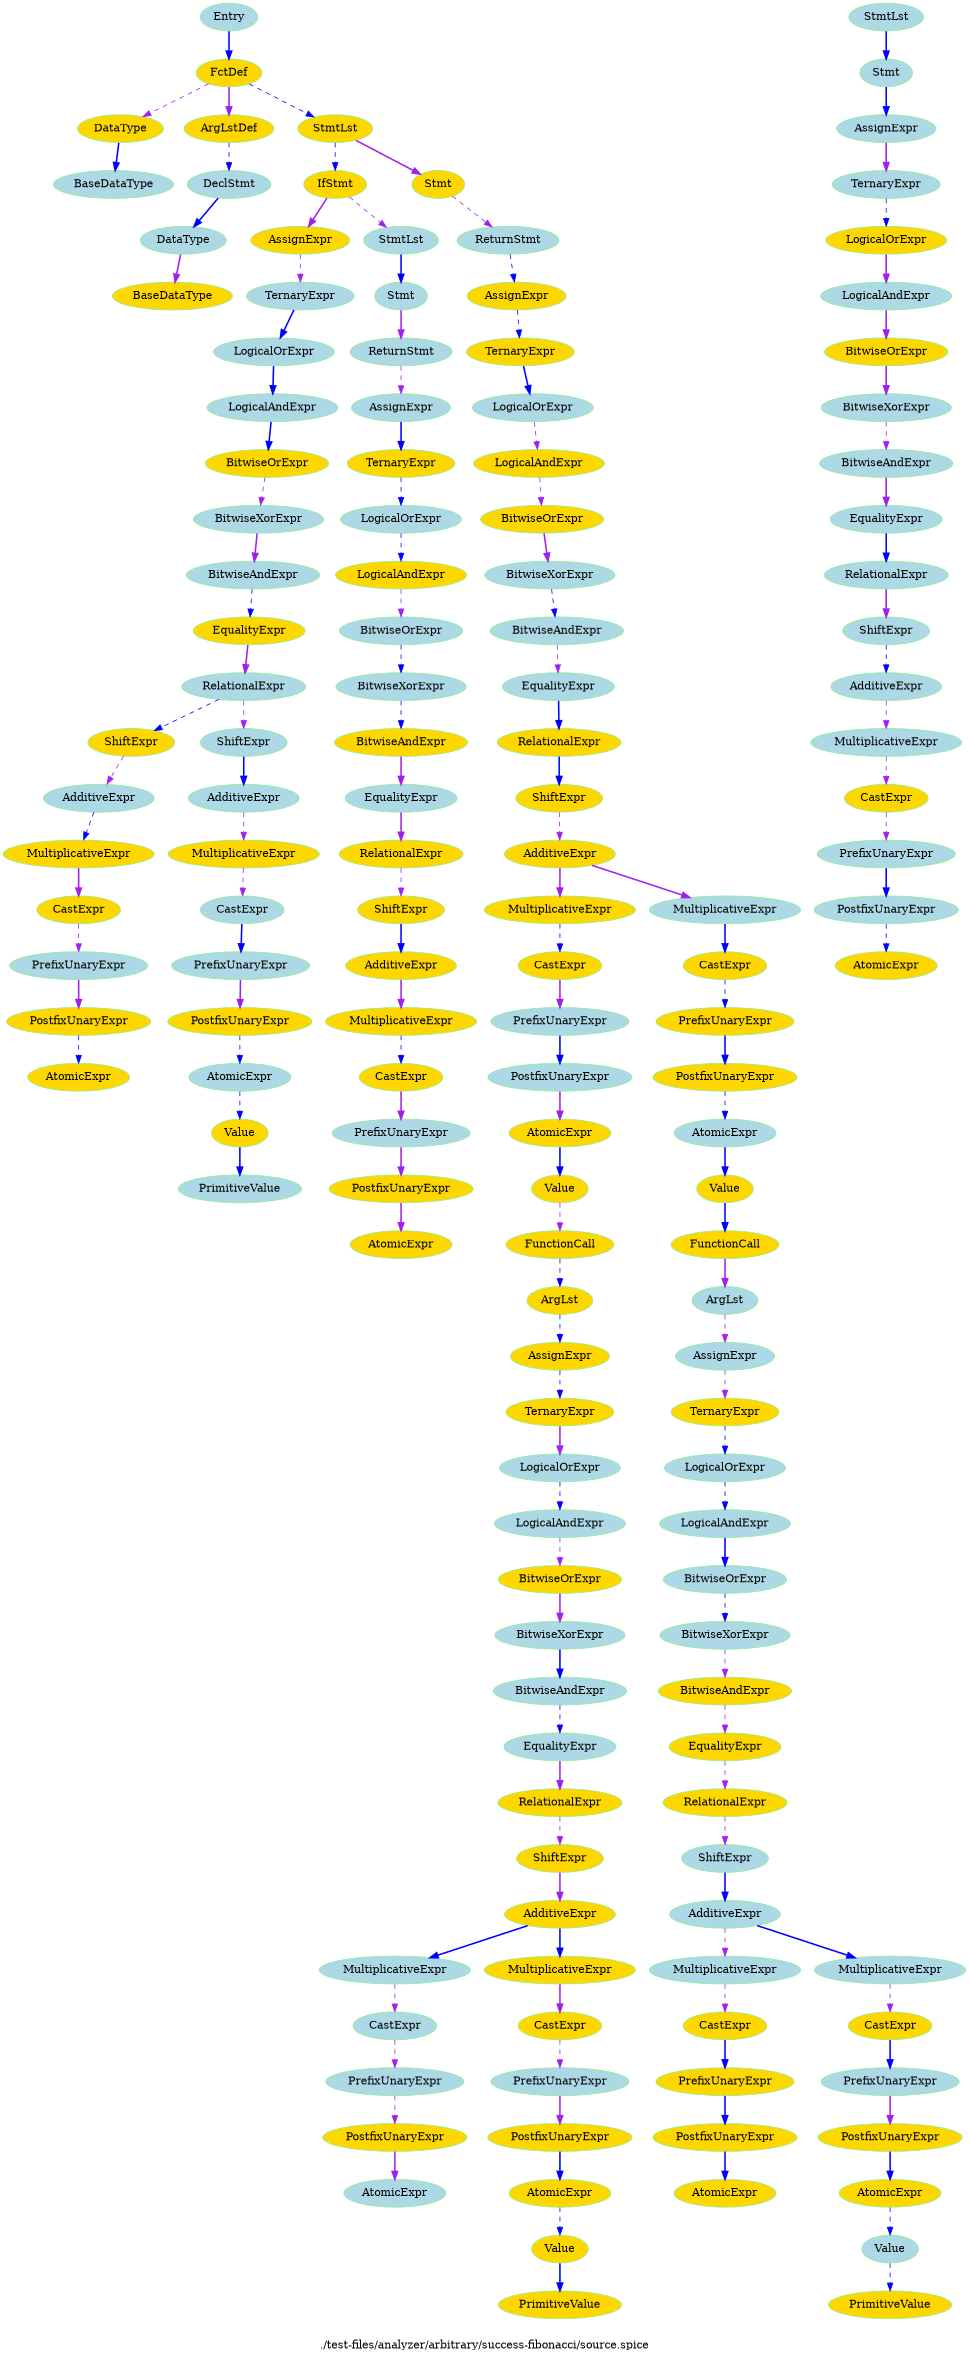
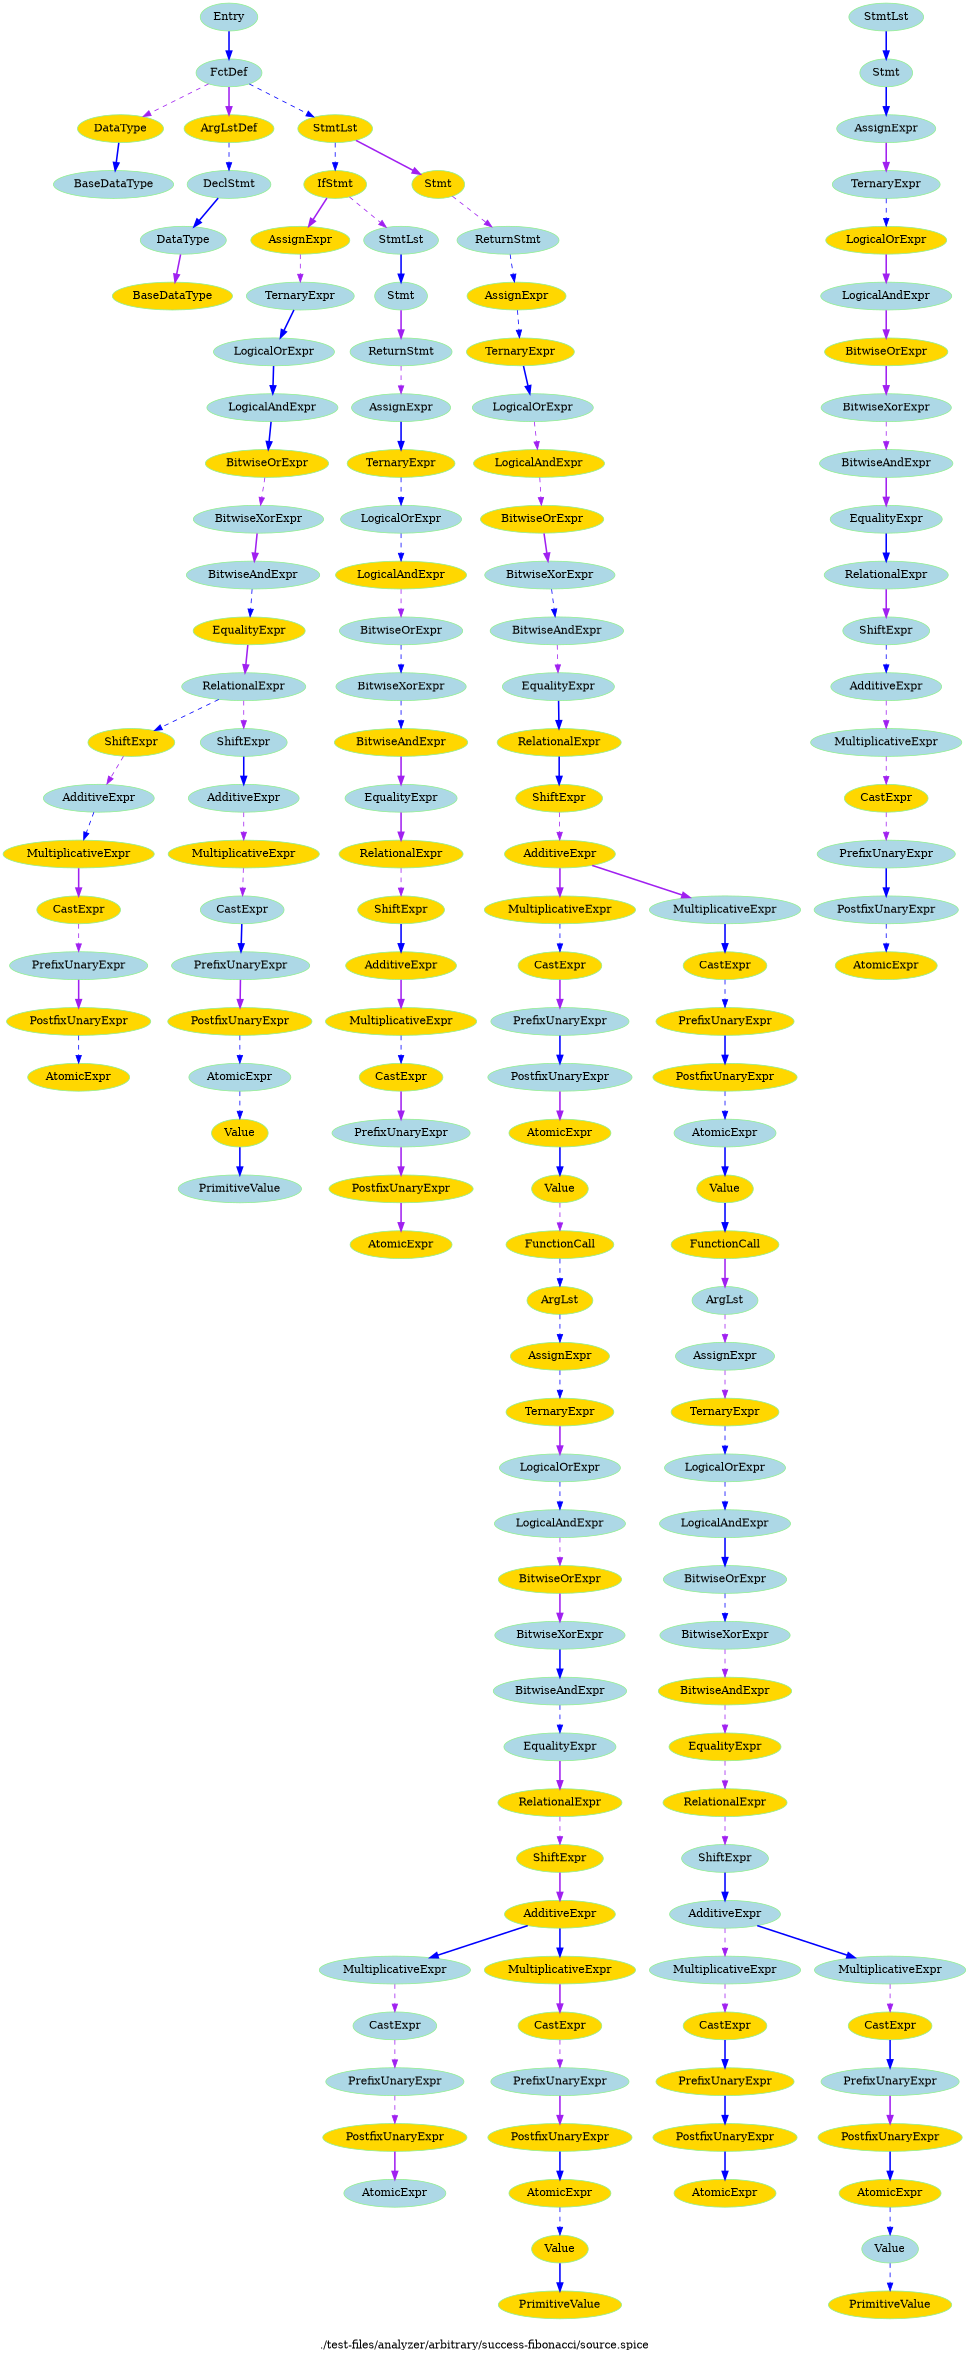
node "FctDef": fillcolor gold -> lightblue
